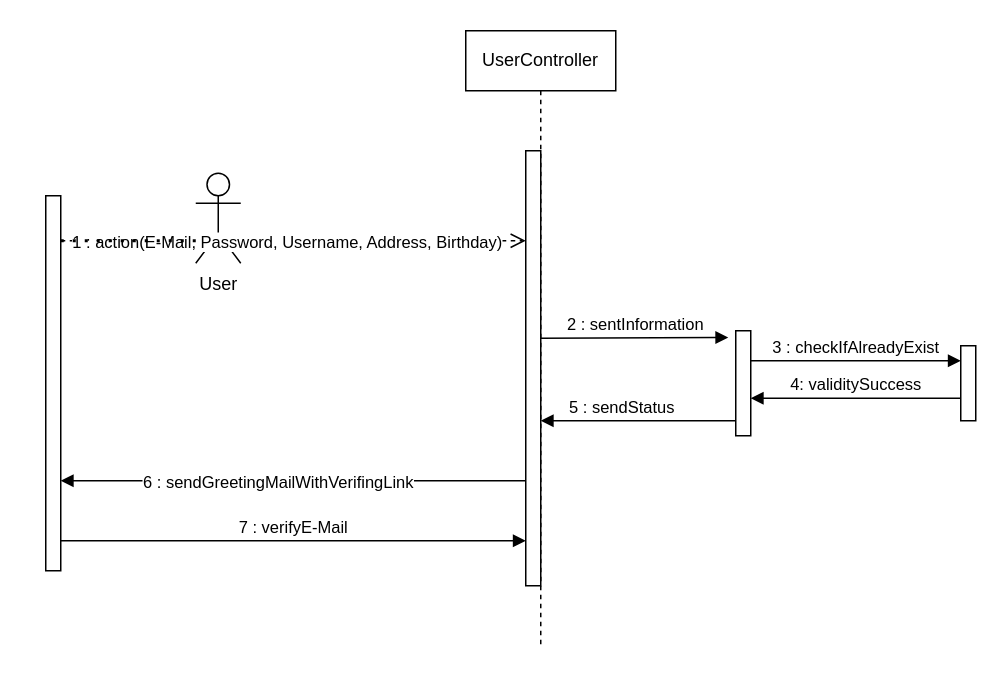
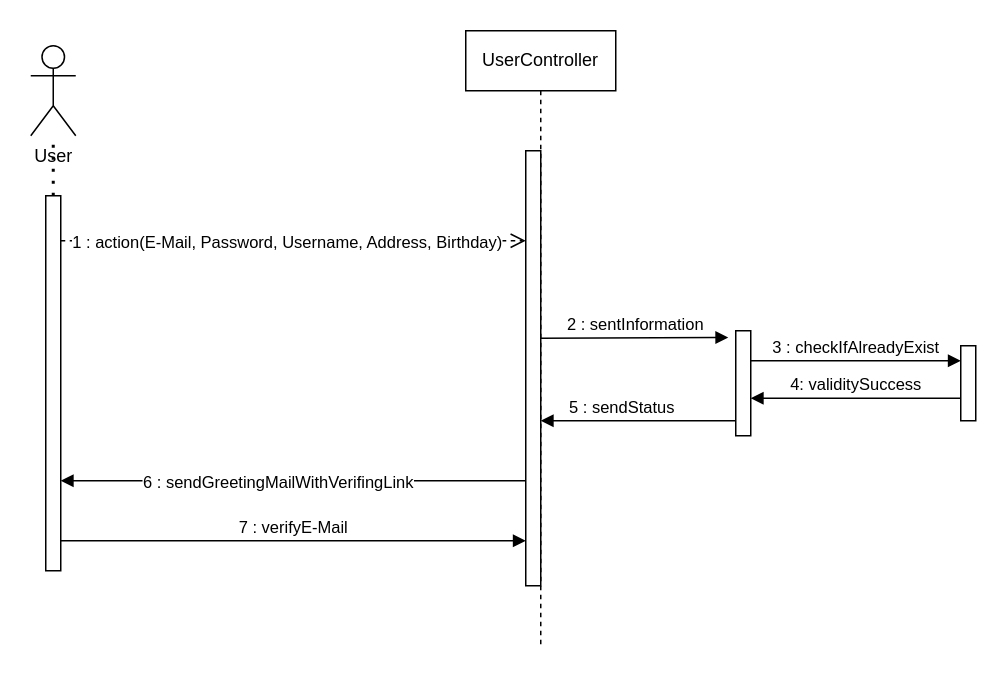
node "User": moved (218, 218) -> (53, 91)
